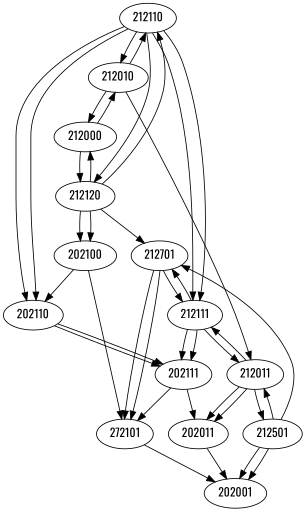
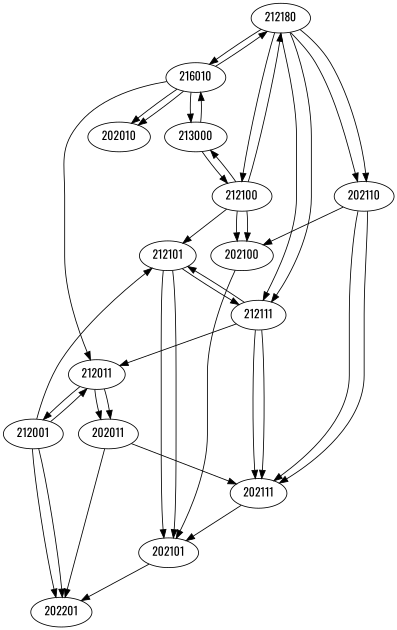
node "212110": label "212110" -> "212180"
node "212010": label "212010" -> "216010"
node "212000": label "212000" -> "213000"
node "202010": added
node "212120": label "212120" -> "212100"
node "212701": label "212701" -> "212101"
edge "202100" -> "202110": reversed
edge "212011" -> "212111": removed
edge "202111" -> "202011": reversed
node "272101": label "272101" -> "202101"
node "212501": label "212501" -> "212001"
node "202001": label "202001" -> "202201"
